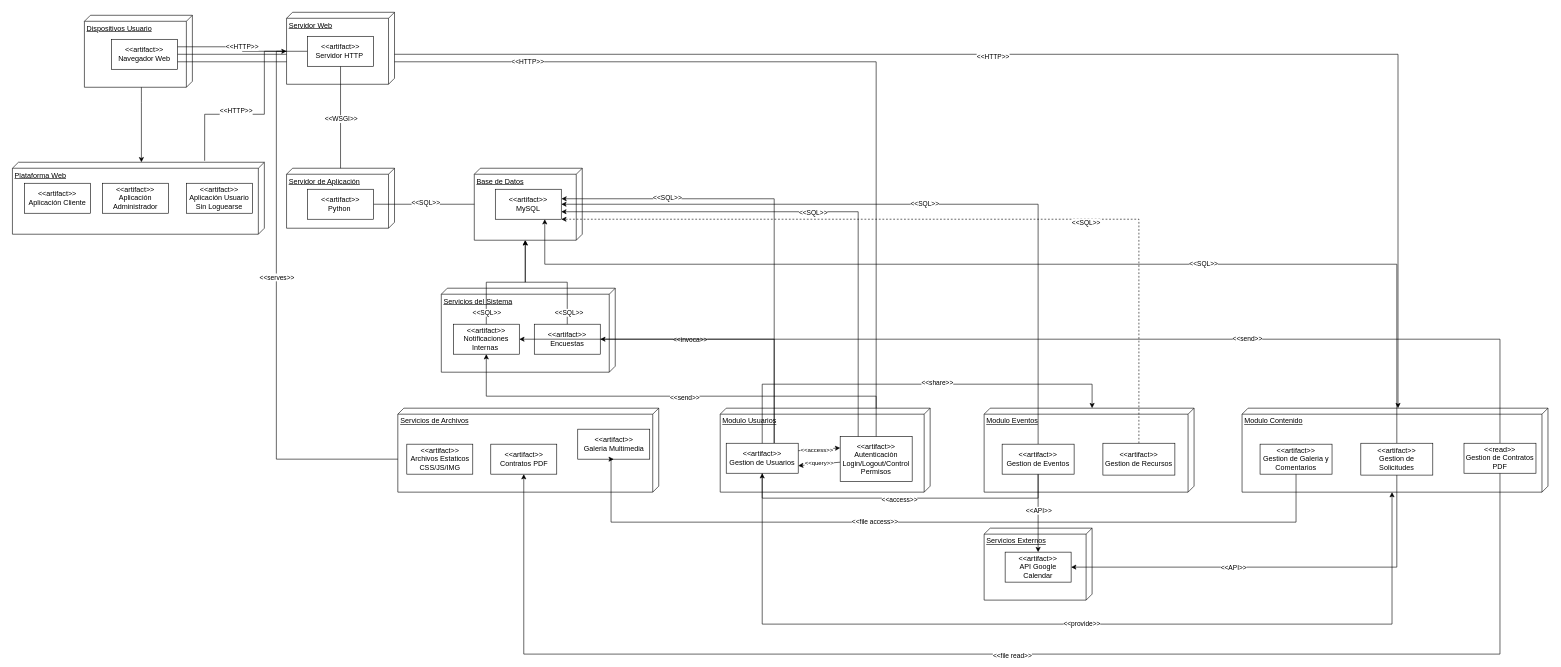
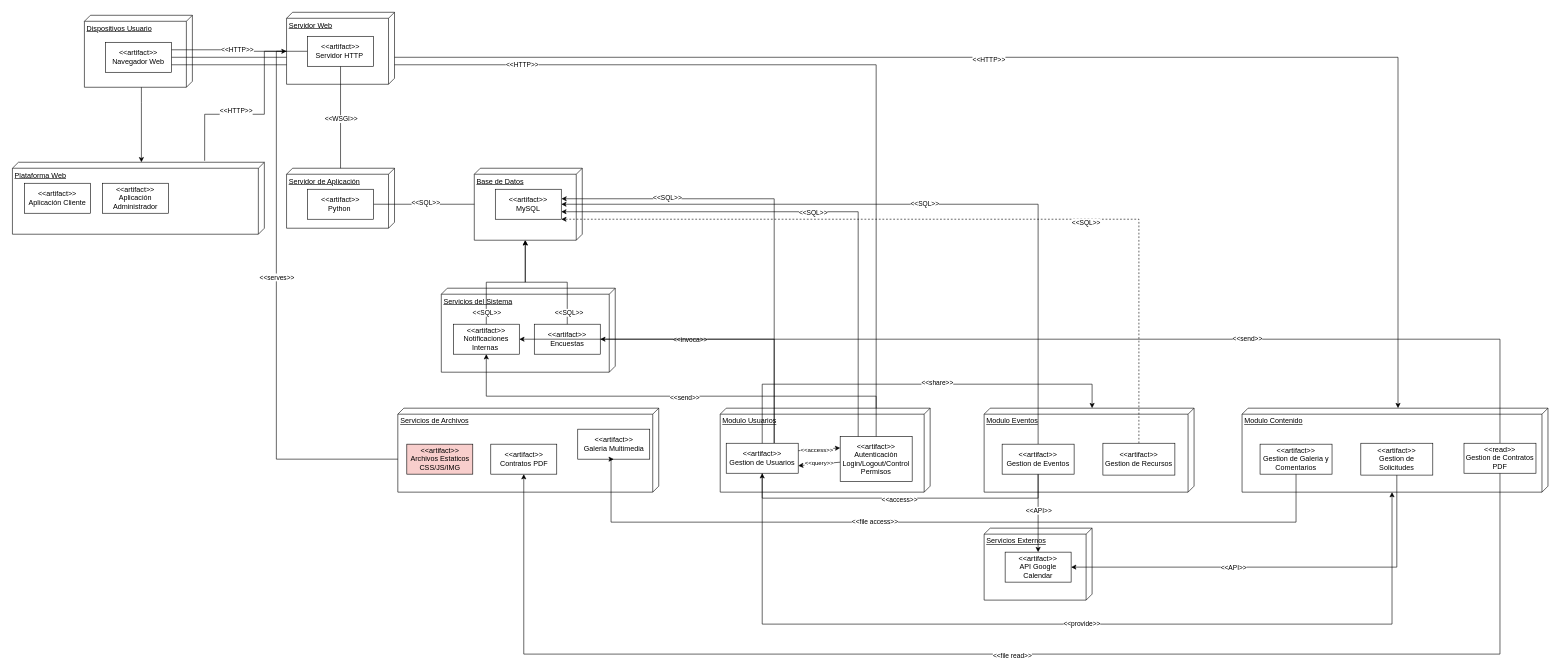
node "<<artifact>> Navegador Web": moved (144, 54) -> (138, 57)
node "<<artifact>> Aplicación Usuario Sin Loguearse": removed
edge "<<artifact>> Gestion de Solicitudes" -> "<<artifact>> MySQL": removed, label "<<SQL>>"
node "<<artifact>> Archivos Estaticos CSS/JS/IMG": fillcolor #ffffff -> #f8cecc
